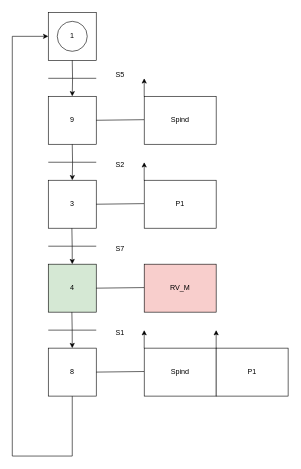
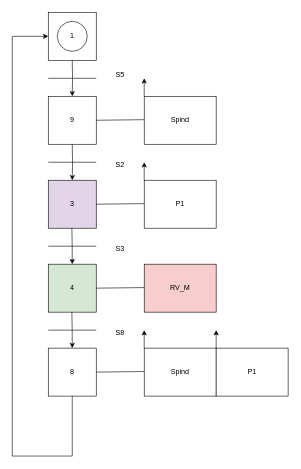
node "3": fillcolor #ffffff -> #e1d5e7
node "S7": label "S7" -> "S3"
node "S1": label "S1" -> "S8"
